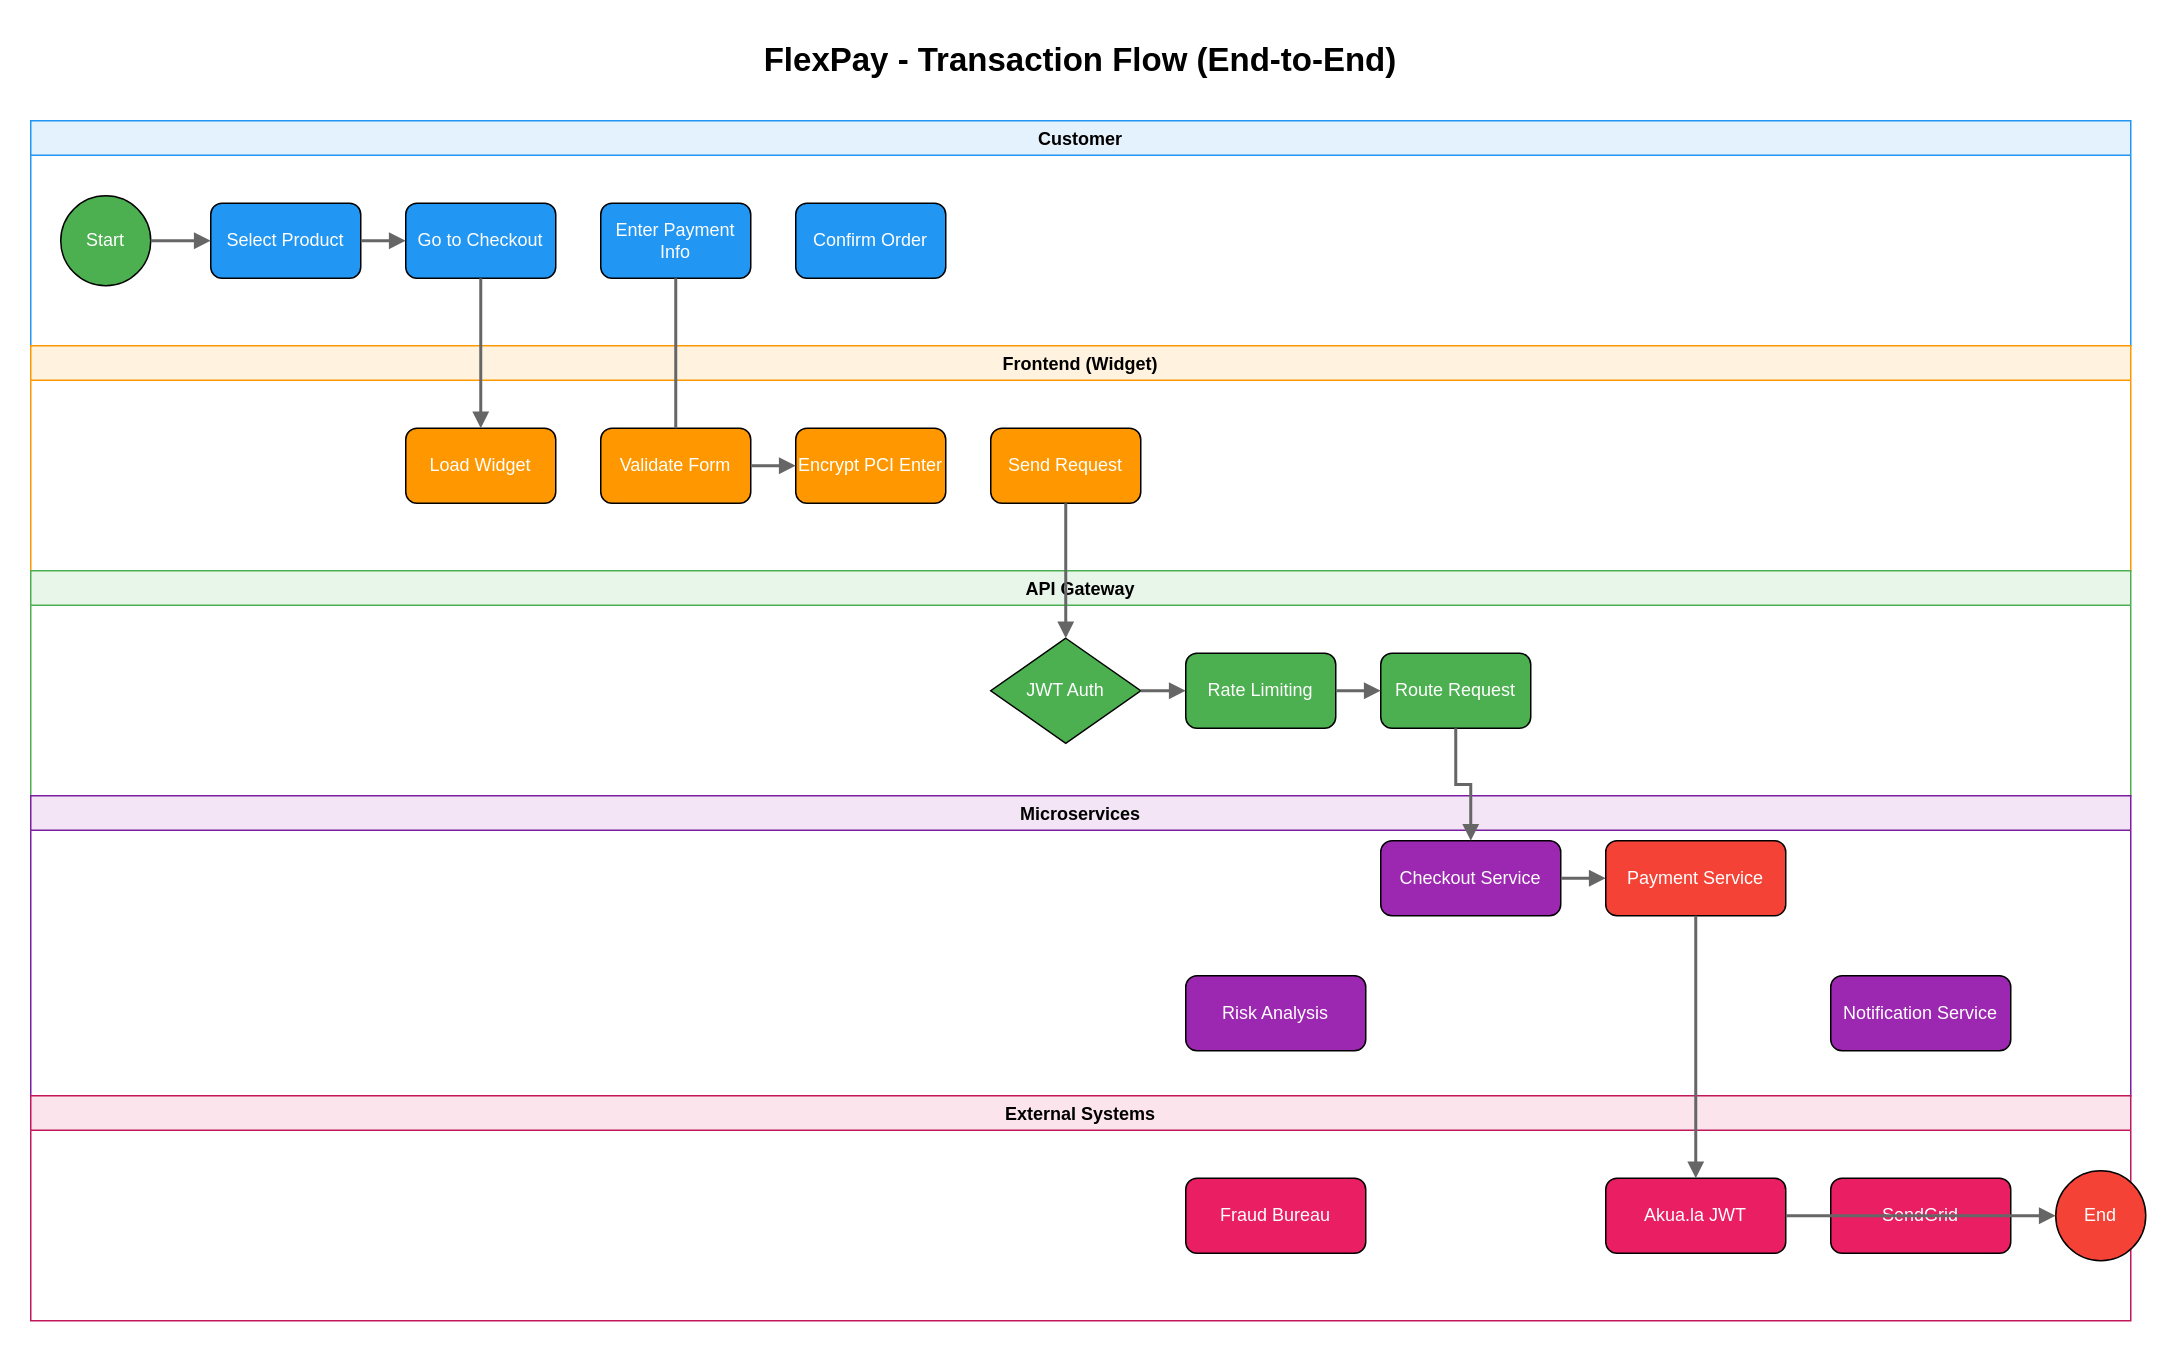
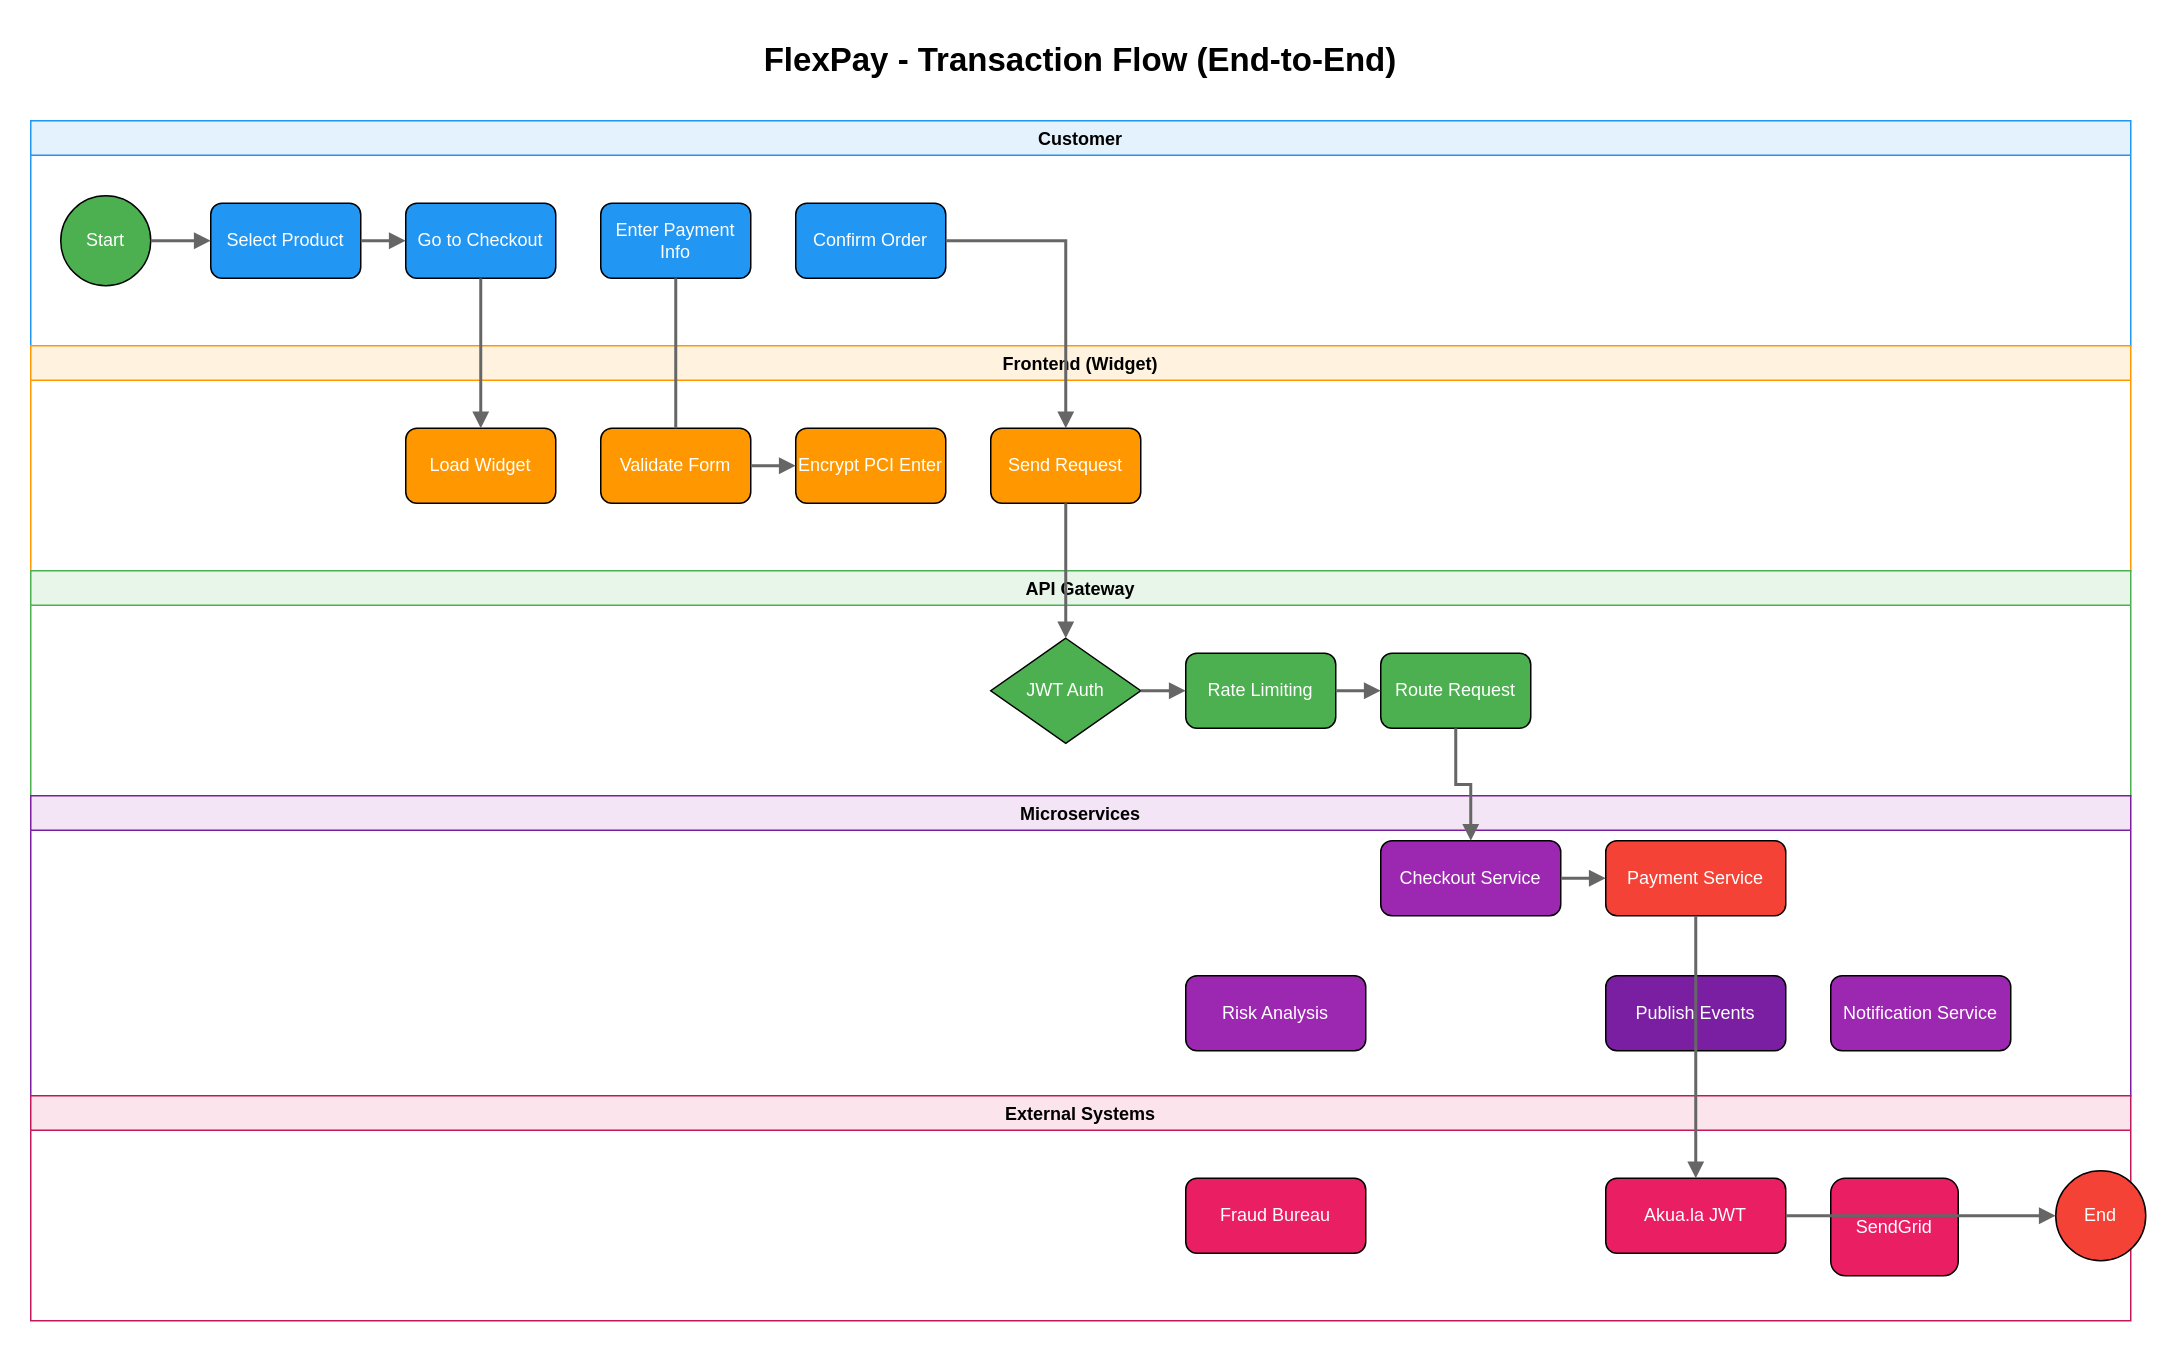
edge "Confirm Order" -> "Send Request": added
node "Publish Events": added
node "SendGrid": size 180x75 -> 128x98
